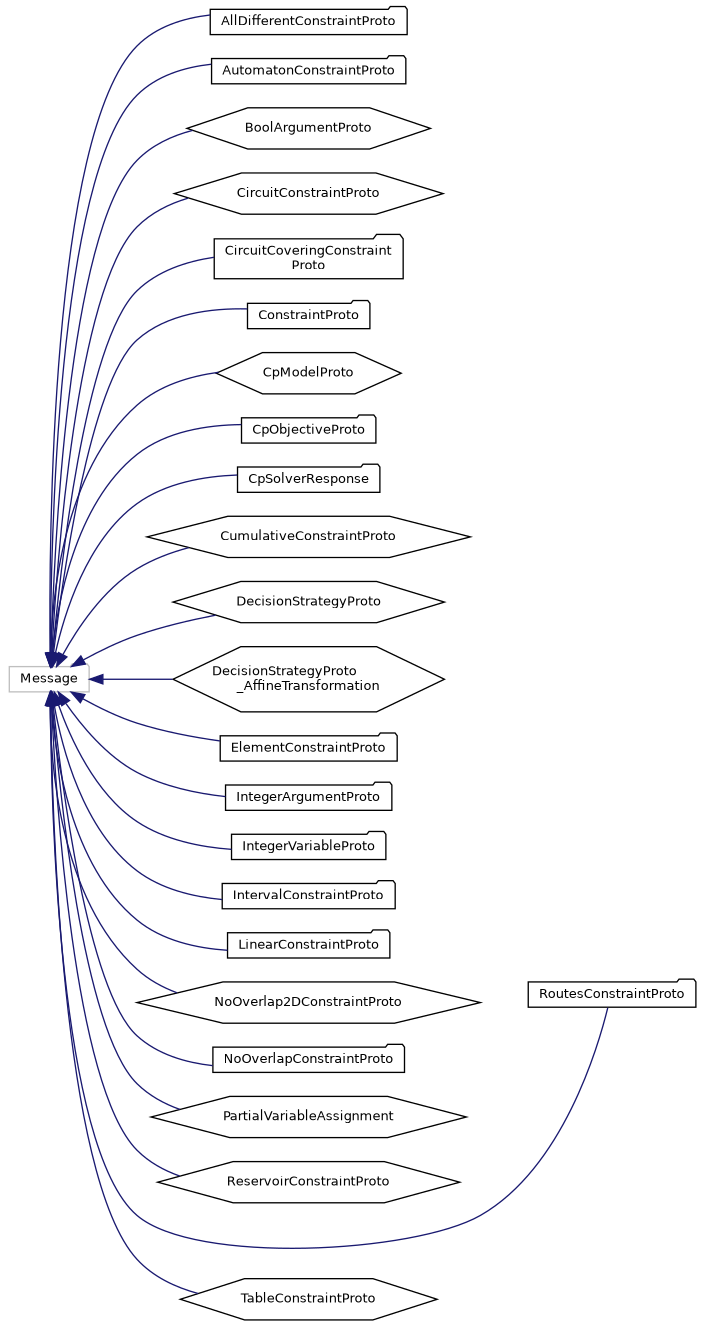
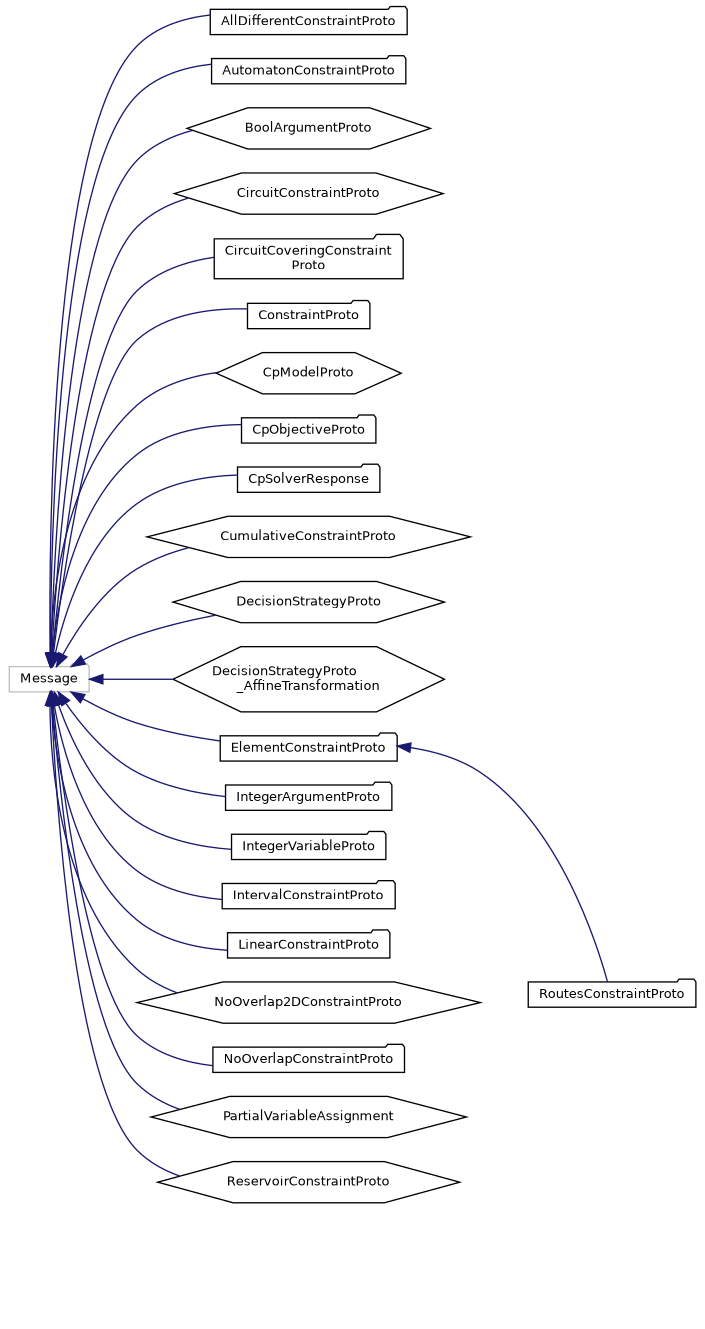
edge "RoutesConstraintProto" -> "Message": now "RoutesConstraintProto" -> "ElementConstraintProto"
node "TableConstraintProto": removed
